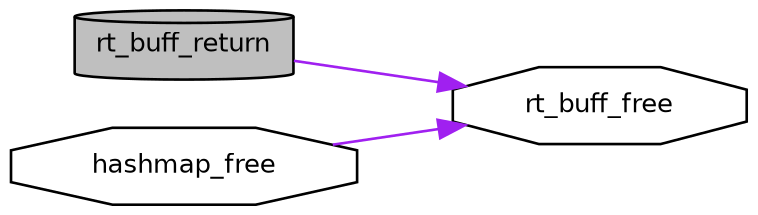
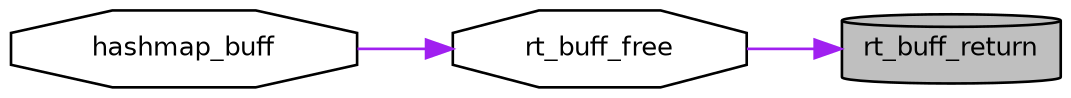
edge "rt_buff_return" -> "rt_buff_free": reversed
node "hashmap_free": label "hashmap_free" -> "hashmap_buff"
